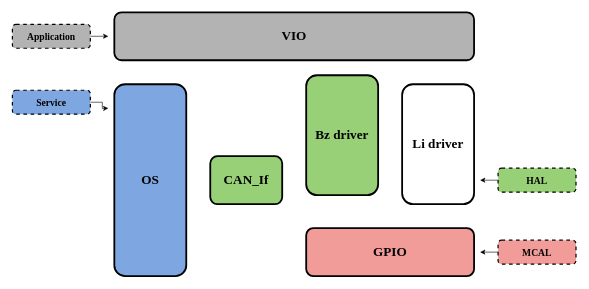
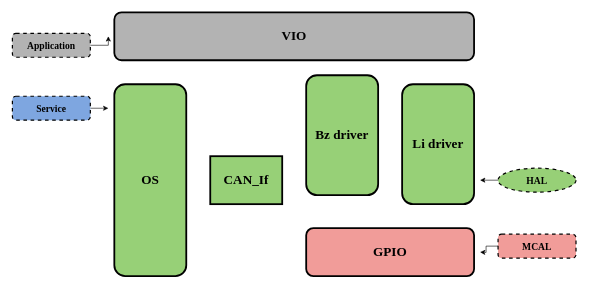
node "Application": moved (51, 36) -> (51, 45)
node "Service": moved (51, 102) -> (51, 108)
node "Li driver": fillcolor #ffffff -> #97d077
node "OS": fillcolor #7ea6e0 -> #97d077
node "CAN_If": shape rounded rectangle -> rectangle
node "HAL": shape rounded rectangle -> ellipse
node "MCAL": moved (537, 252) -> (537, 246)
